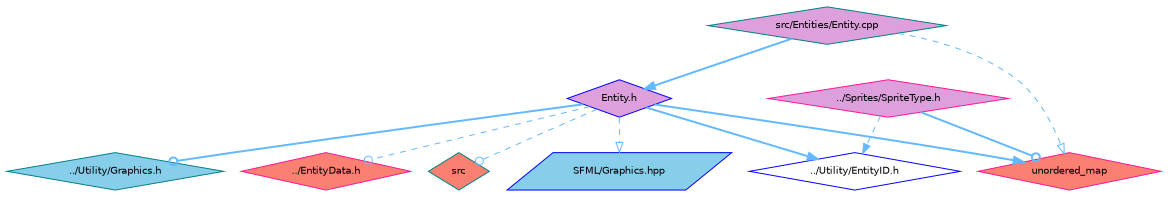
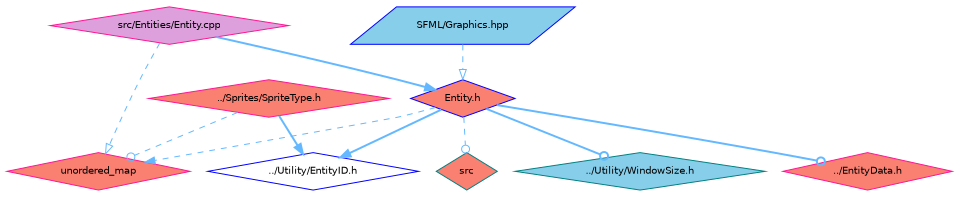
node "src/Entities/Entity.cpp": color teal -> deeppink
node "Entity.h": fillcolor plum -> salmon
node "../Sprites/SpriteType.h": fillcolor plum -> salmon
edge "Entity.h" -> "SFML/Graphics.hpp": reversed
edge "../Sprites/SpriteType.h" -> "../Utility/EntityID.h": style dashed -> bold
edge "Entity.h" -> "unordered_map": style bold -> dashed
edge "Entity.h" -> "../EntityData.h": style dashed -> bold
edge "../Sprites/SpriteType.h" -> "unordered_map": style bold -> dashed
node "../Utility/Graphics.h": label "../Utility/Graphics.h" -> "../Utility/WindowSize.h"
